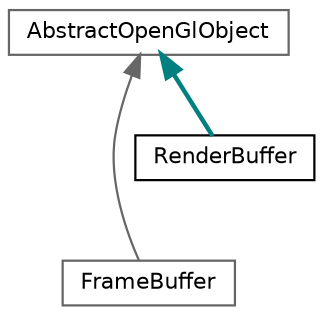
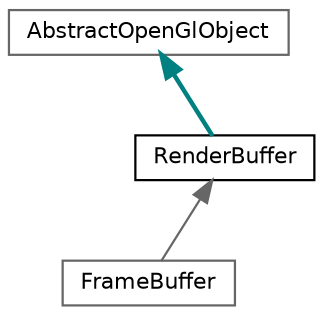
edge "FrameBuffer" -> "AbstractOpenGlObject": now "FrameBuffer" -> "RenderBuffer"
